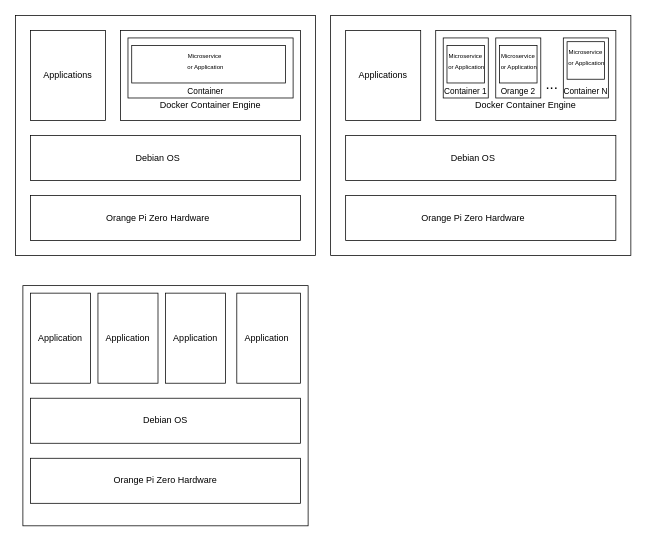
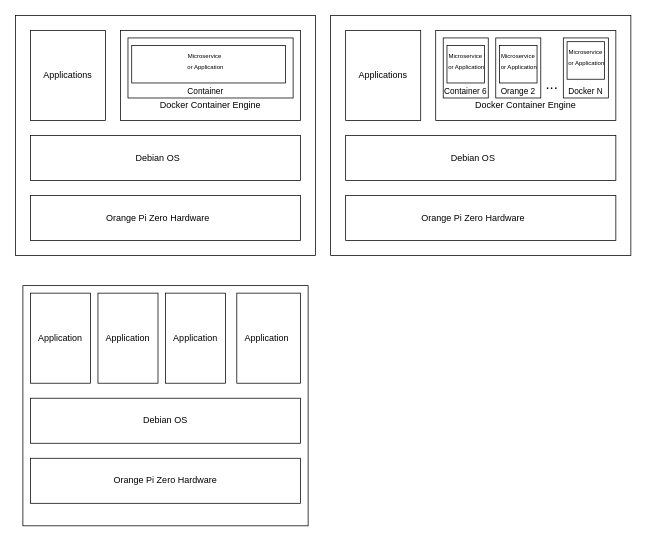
node "Container 1": label "Container 1" -> "Container 6"
node "Container N": label "Container N" -> "Docker N"
